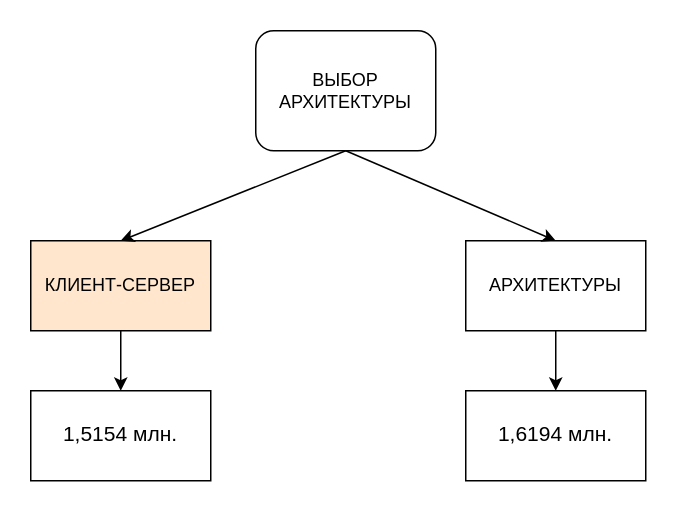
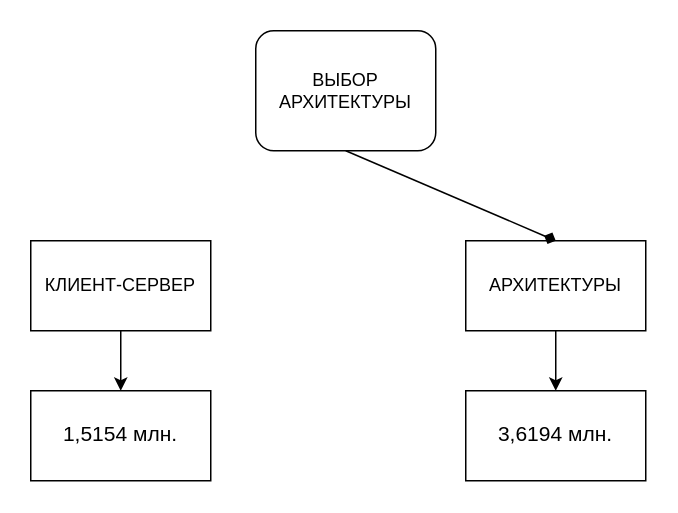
edge "ВЫБОР АРХИТЕКТУРЫ" -> "КЛИЕНТ-СЕРВЕР": removed
edge "ВЫБОР АРХИТЕКТУРЫ" -> "АРХИТЕКТУРЫ": arrowhead classic -> diamond
node "КЛИЕНТ-СЕРВЕР": fillcolor #ffe6cc -> #ffffff
node "1,6194 млн.": label "1,6194 млн." -> "3,6194 млн."
